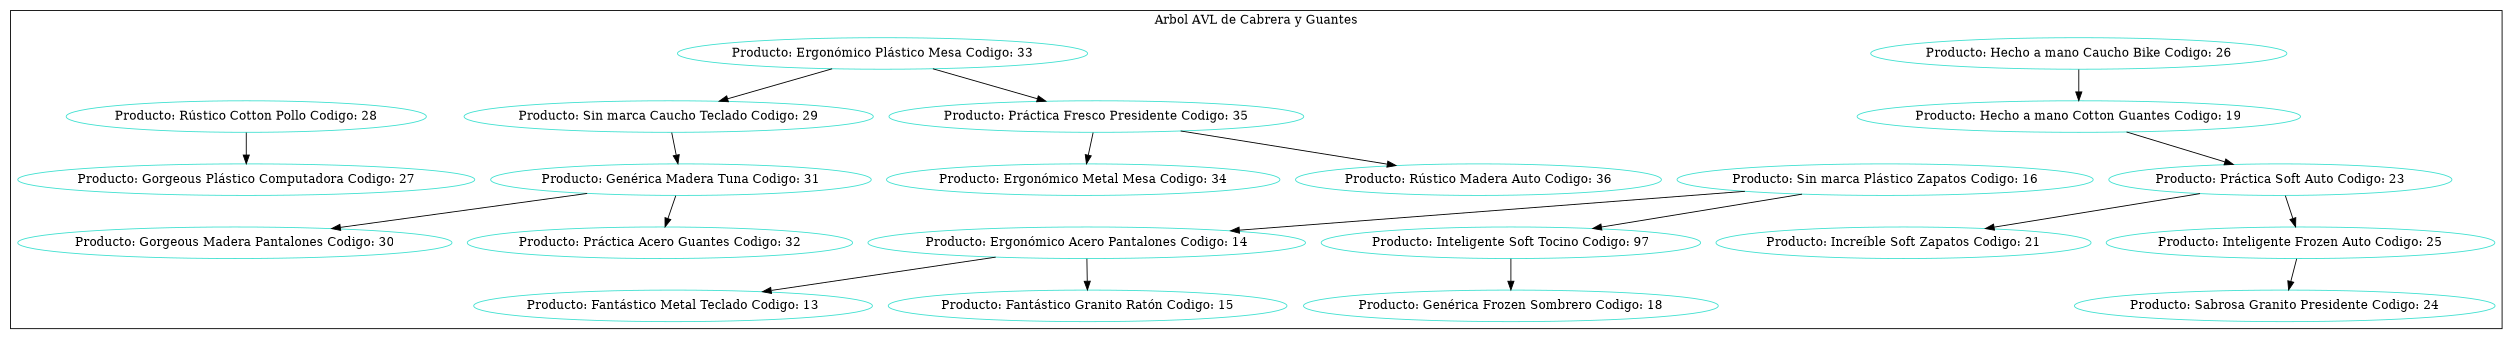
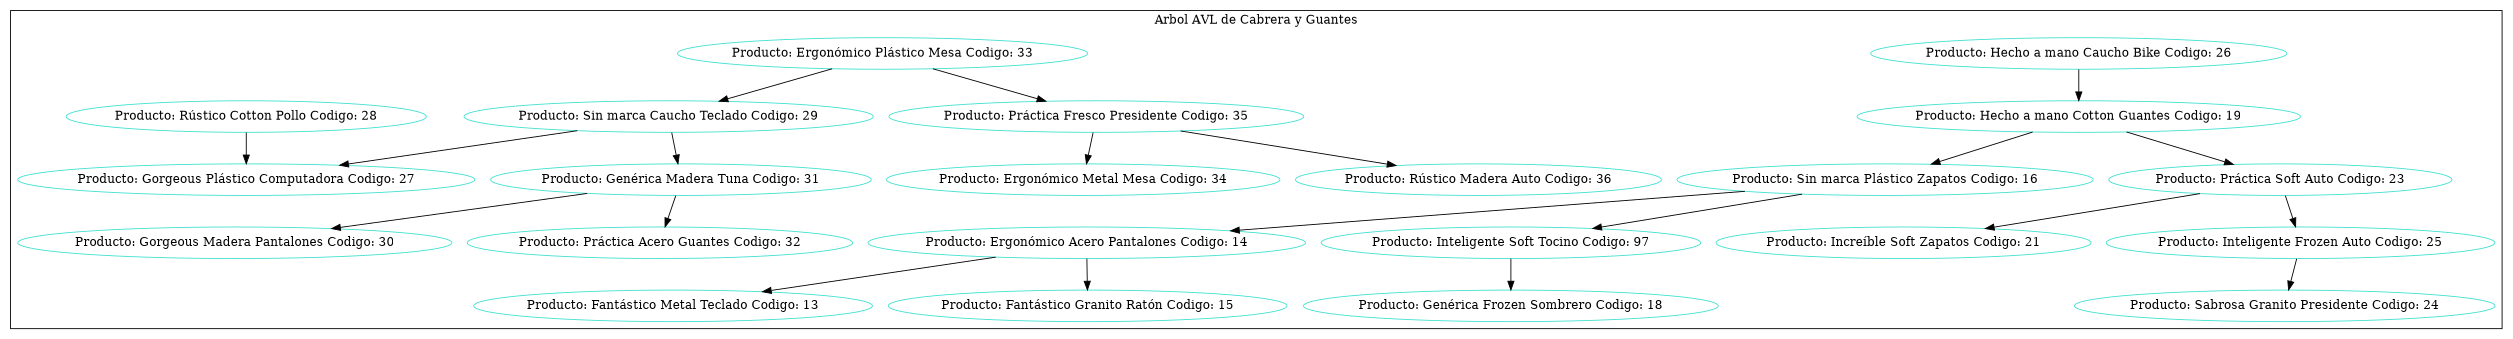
edge "Producto: Sin marca Caucho Teclado Codigo: 29" -> "Producto: Gorgeous Plástico Computadora Codigo: 27": added
edge "Producto: Hecho a mano Cotton Guantes Codigo: 19" -> "Producto: Sin marca Plástico Zapatos Codigo: 16": added
